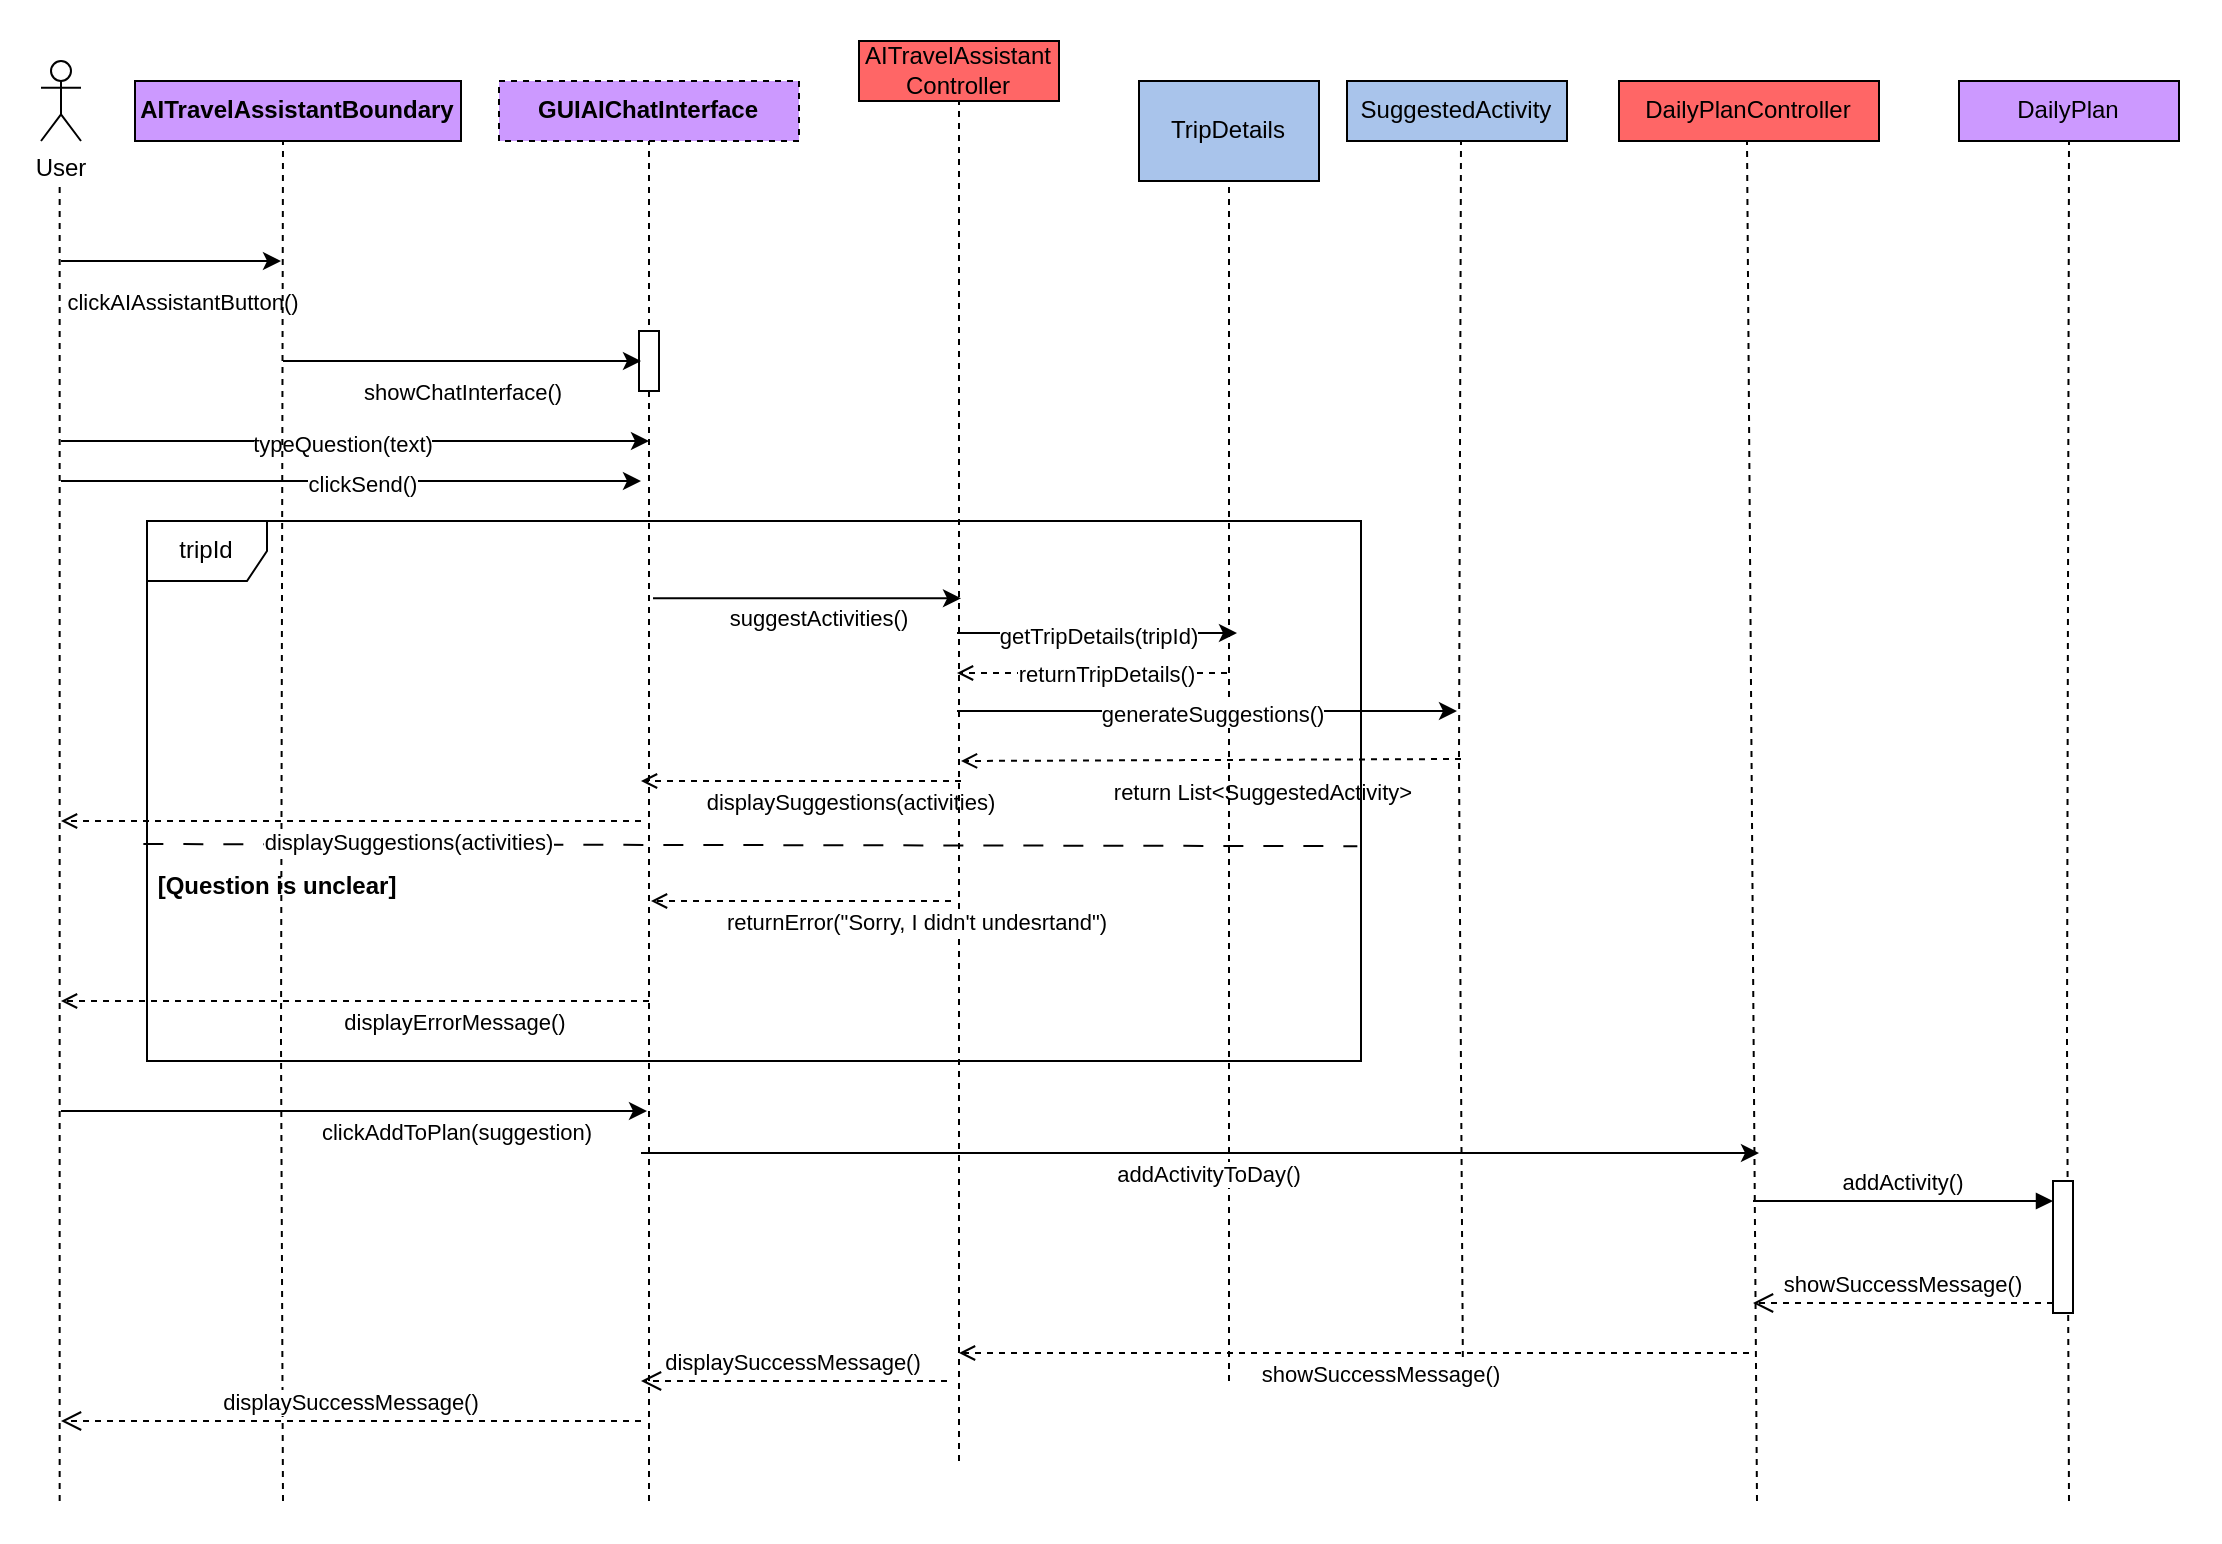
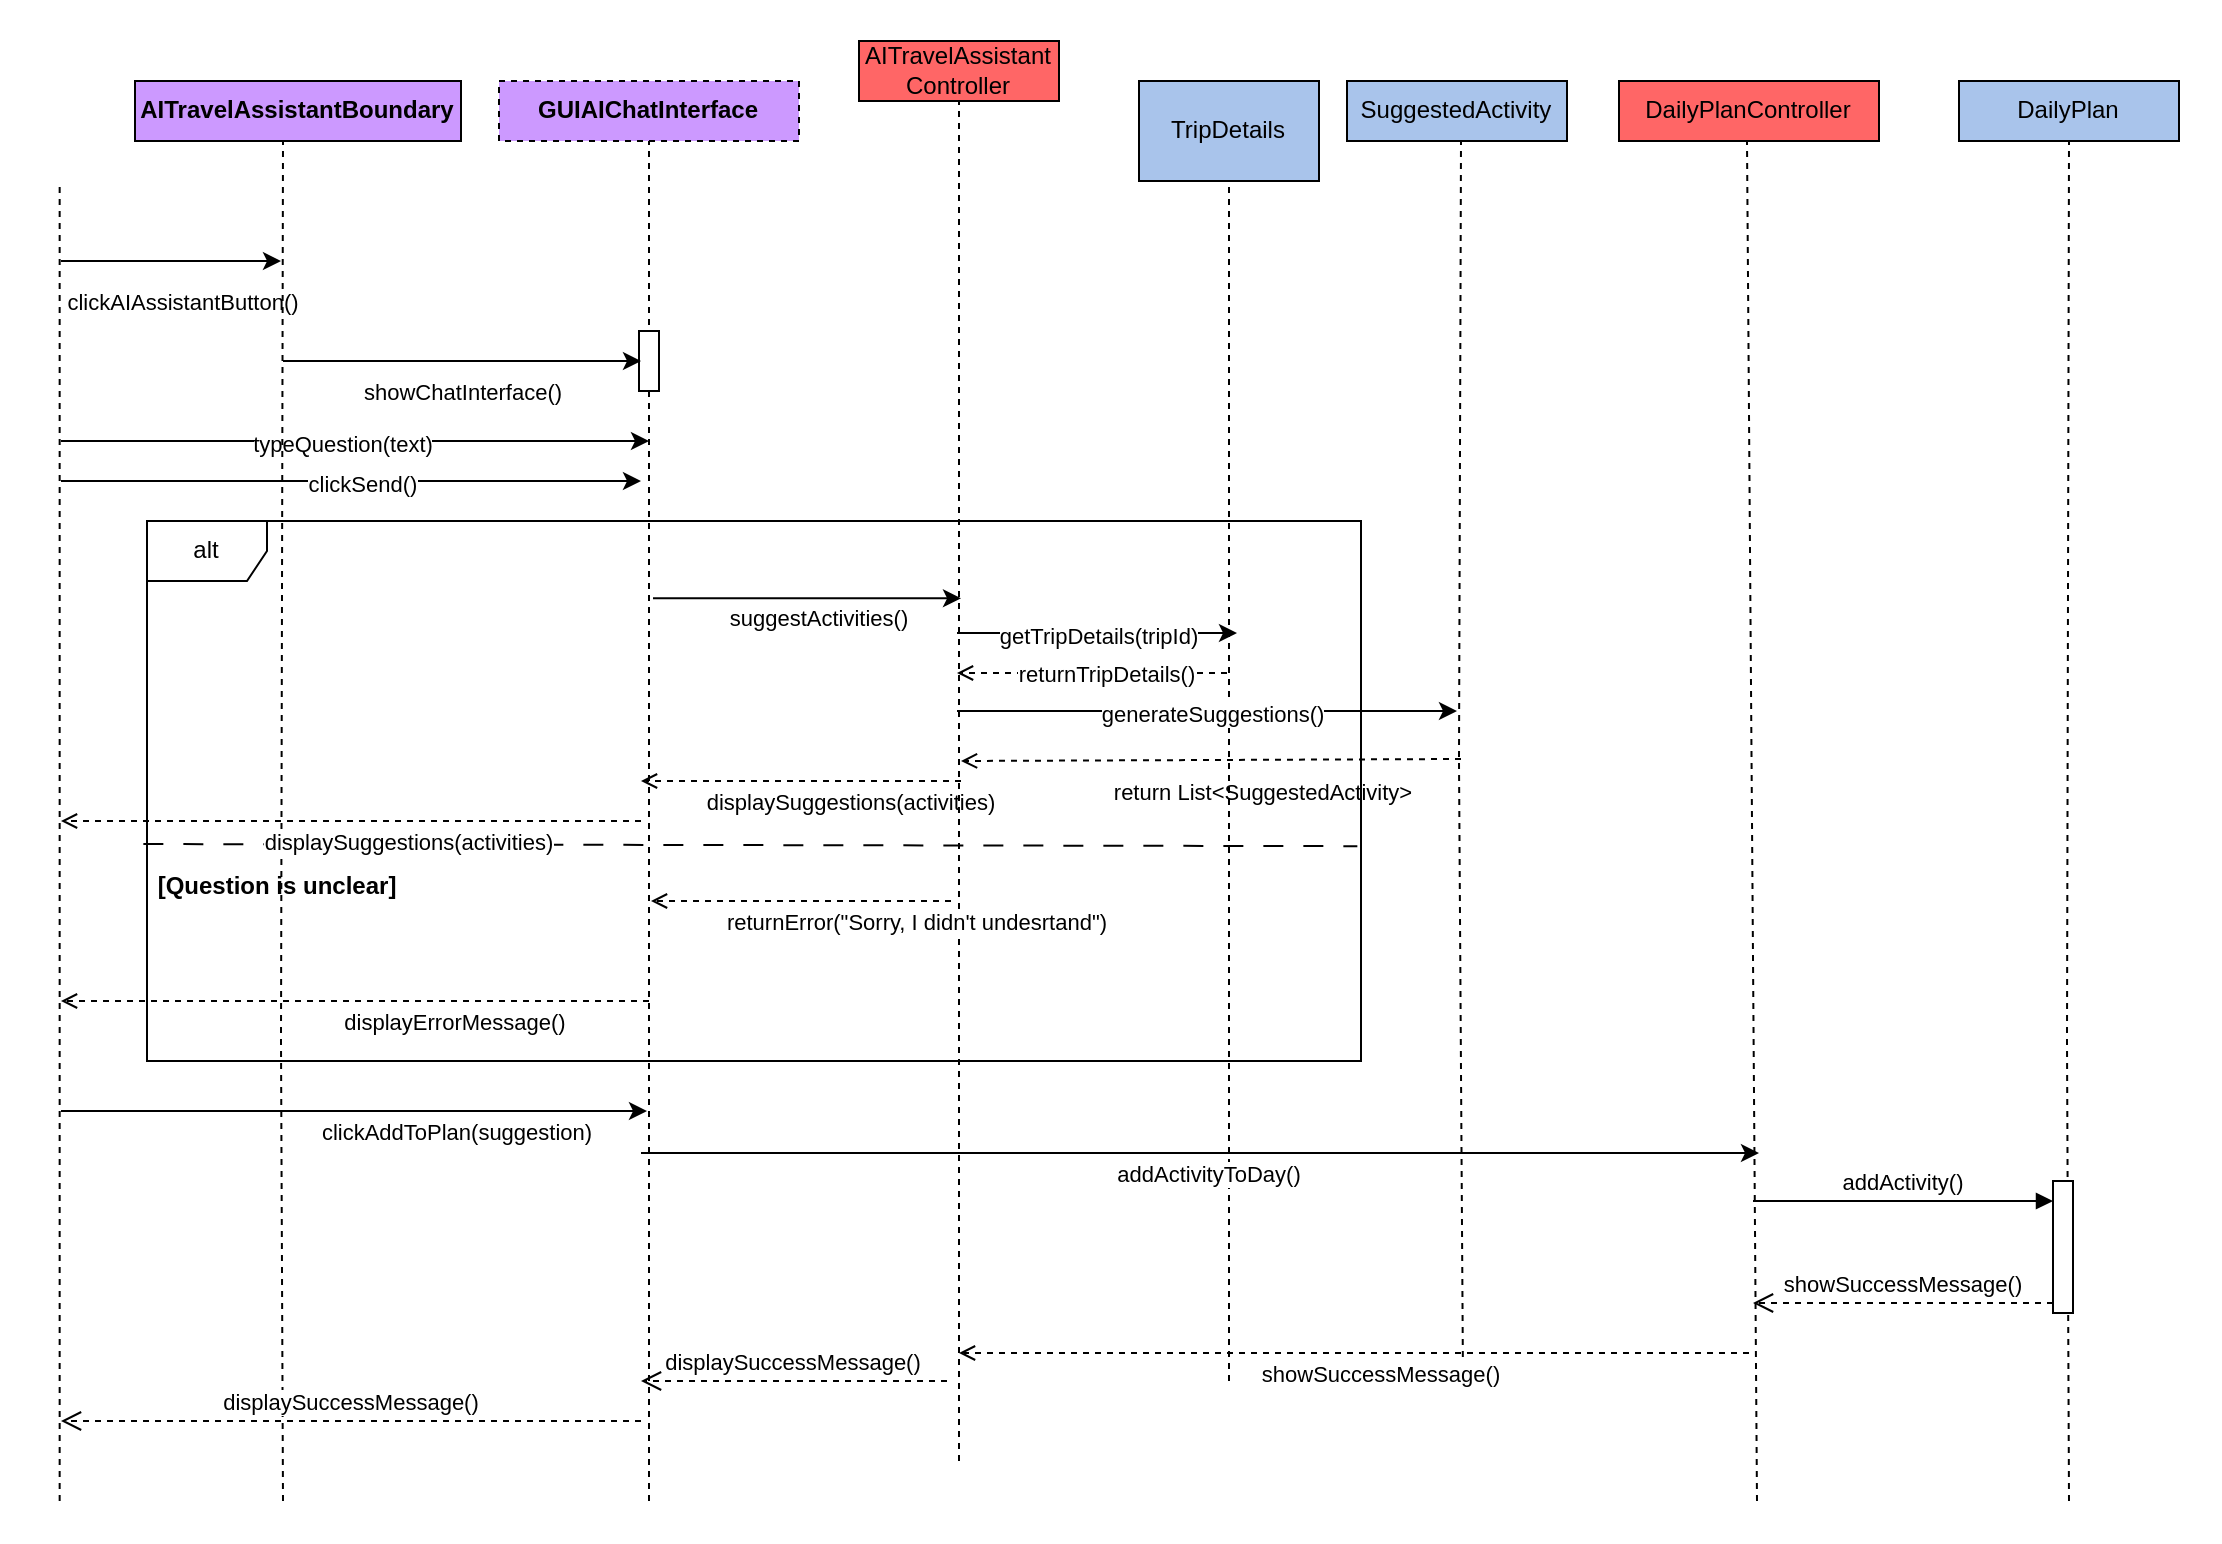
node "User": removed
node "DailyPlan": fillcolor #cc99ff -> #a9c4eb
node "tripId": label "tripId" -> "alt"
